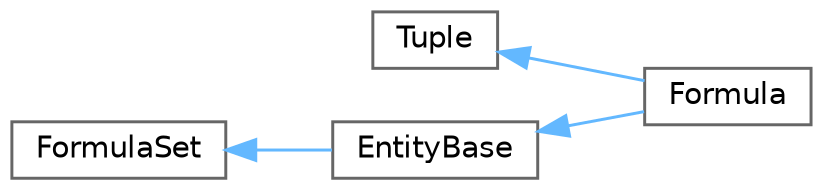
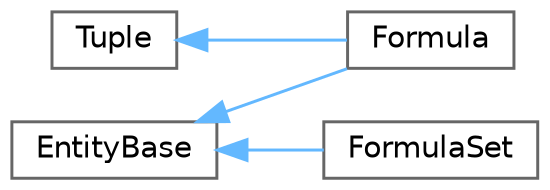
edge "EntityBase" -> "FormulaSet": reversed
